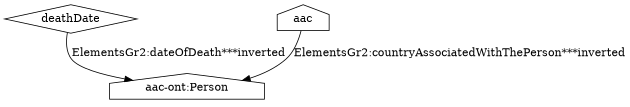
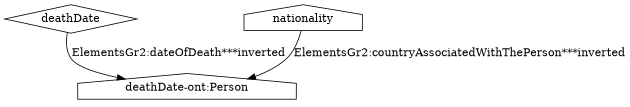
node "aac": label "aac" -> "nationality"
node "aac-ont:Person": label "aac-ont:Person" -> "deathDate-ont:Person"
